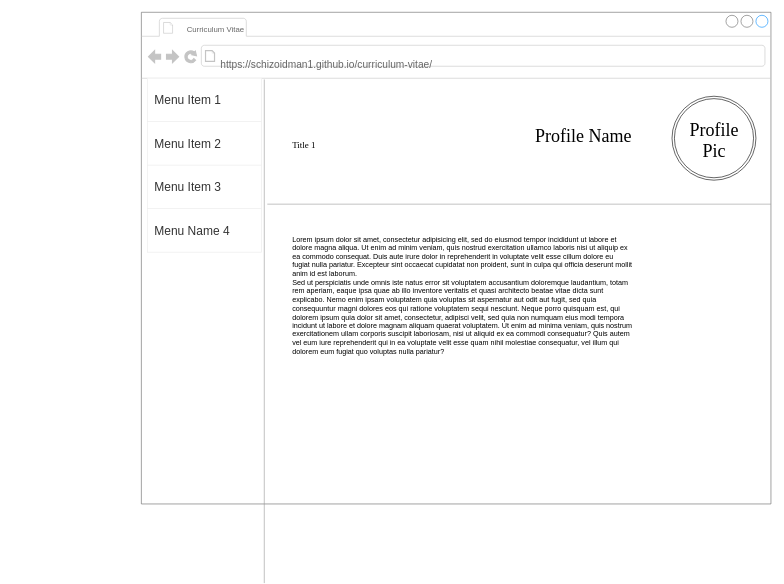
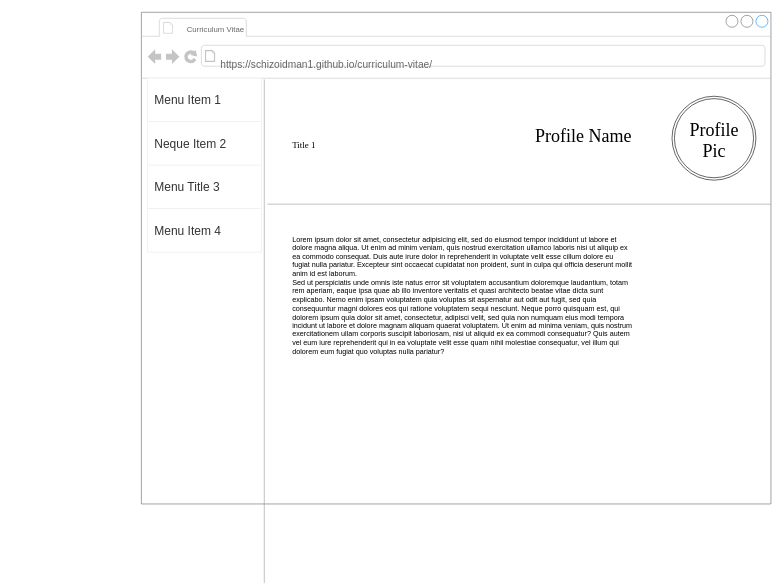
node "Menu Item 2": label "Menu Item 2" -> "Neque Item 2"
node "Menu Item 3": label "Menu Item 3" -> "Menu Title 3"
node "Menu Name 4": label "Menu Name 4" -> "Menu Item 4"
